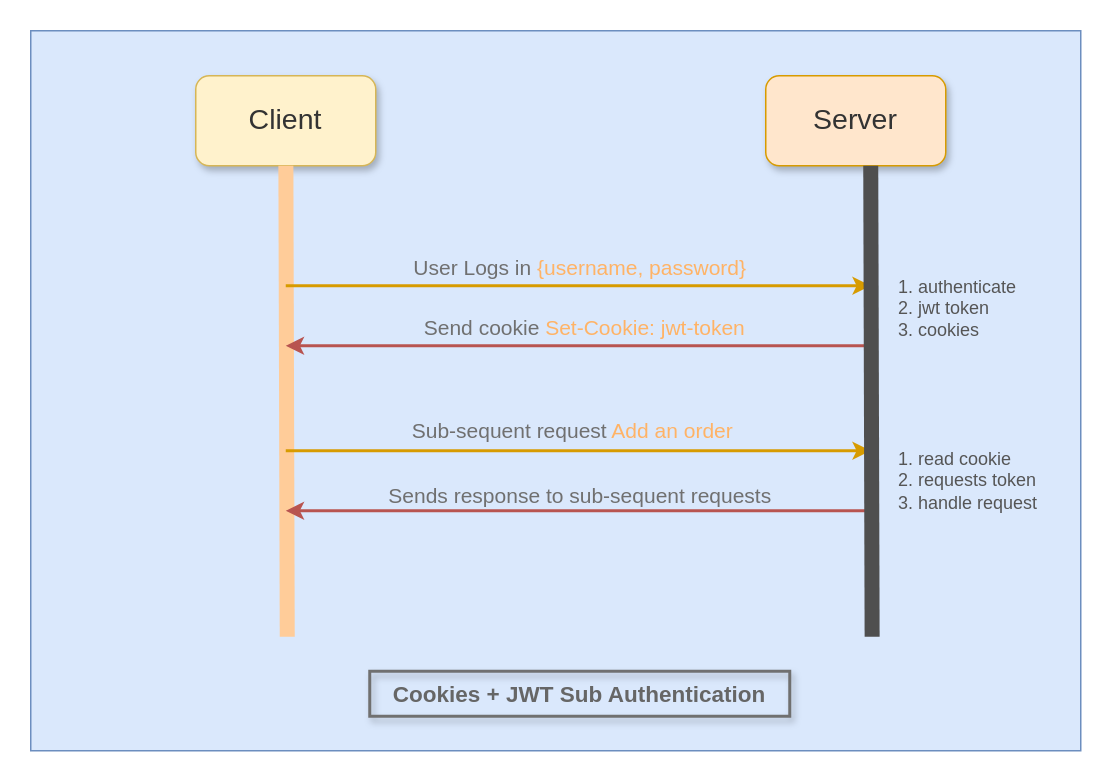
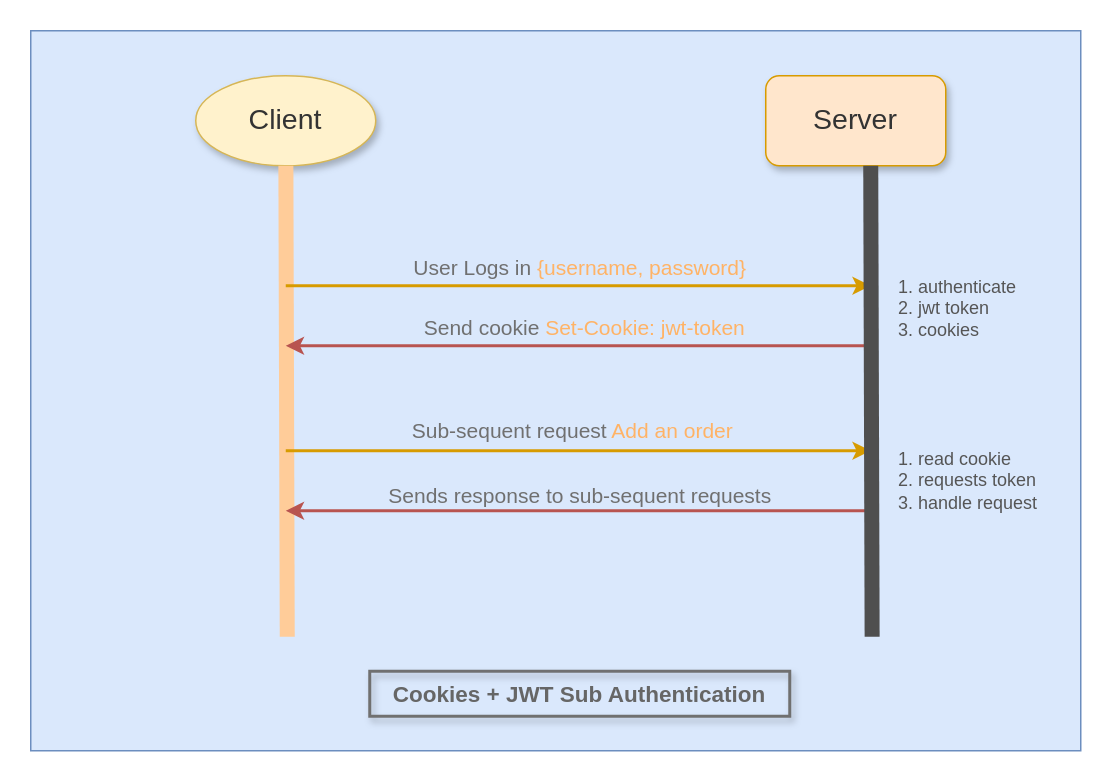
node "Client": shape rounded rectangle -> ellipse
